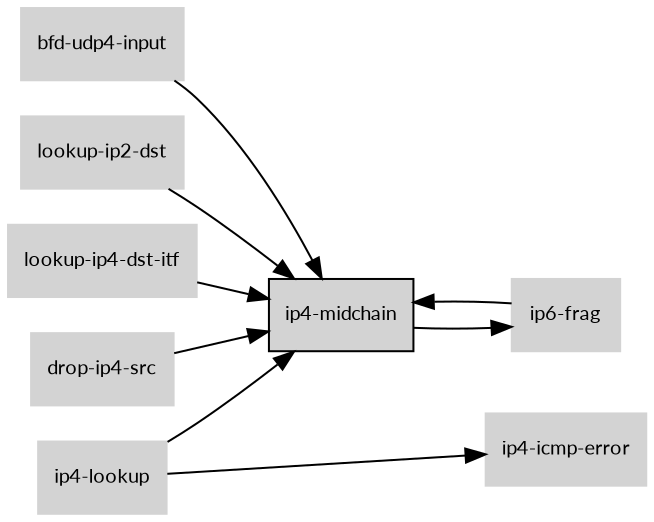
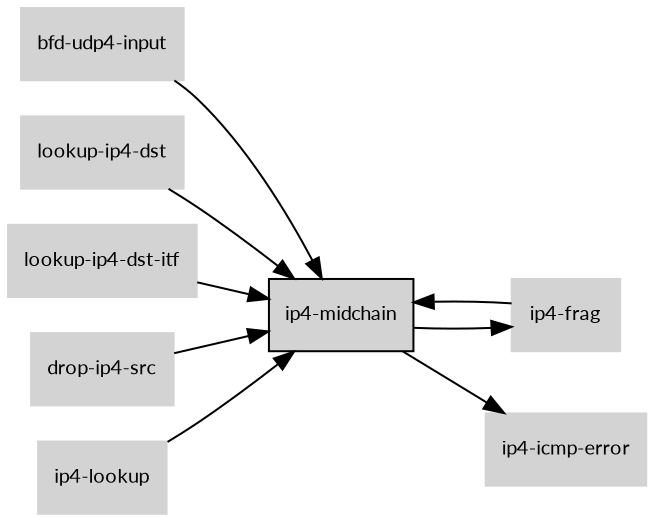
node "lookup-ip2-dst": label "lookup-ip2-dst" -> "lookup-ip4-dst"
node "ip6-frag": label "ip6-frag" -> "ip4-frag"
edge "ip4-lookup" -> "ip4-icmp-error": now "ip4-midchain" -> "ip4-icmp-error"
